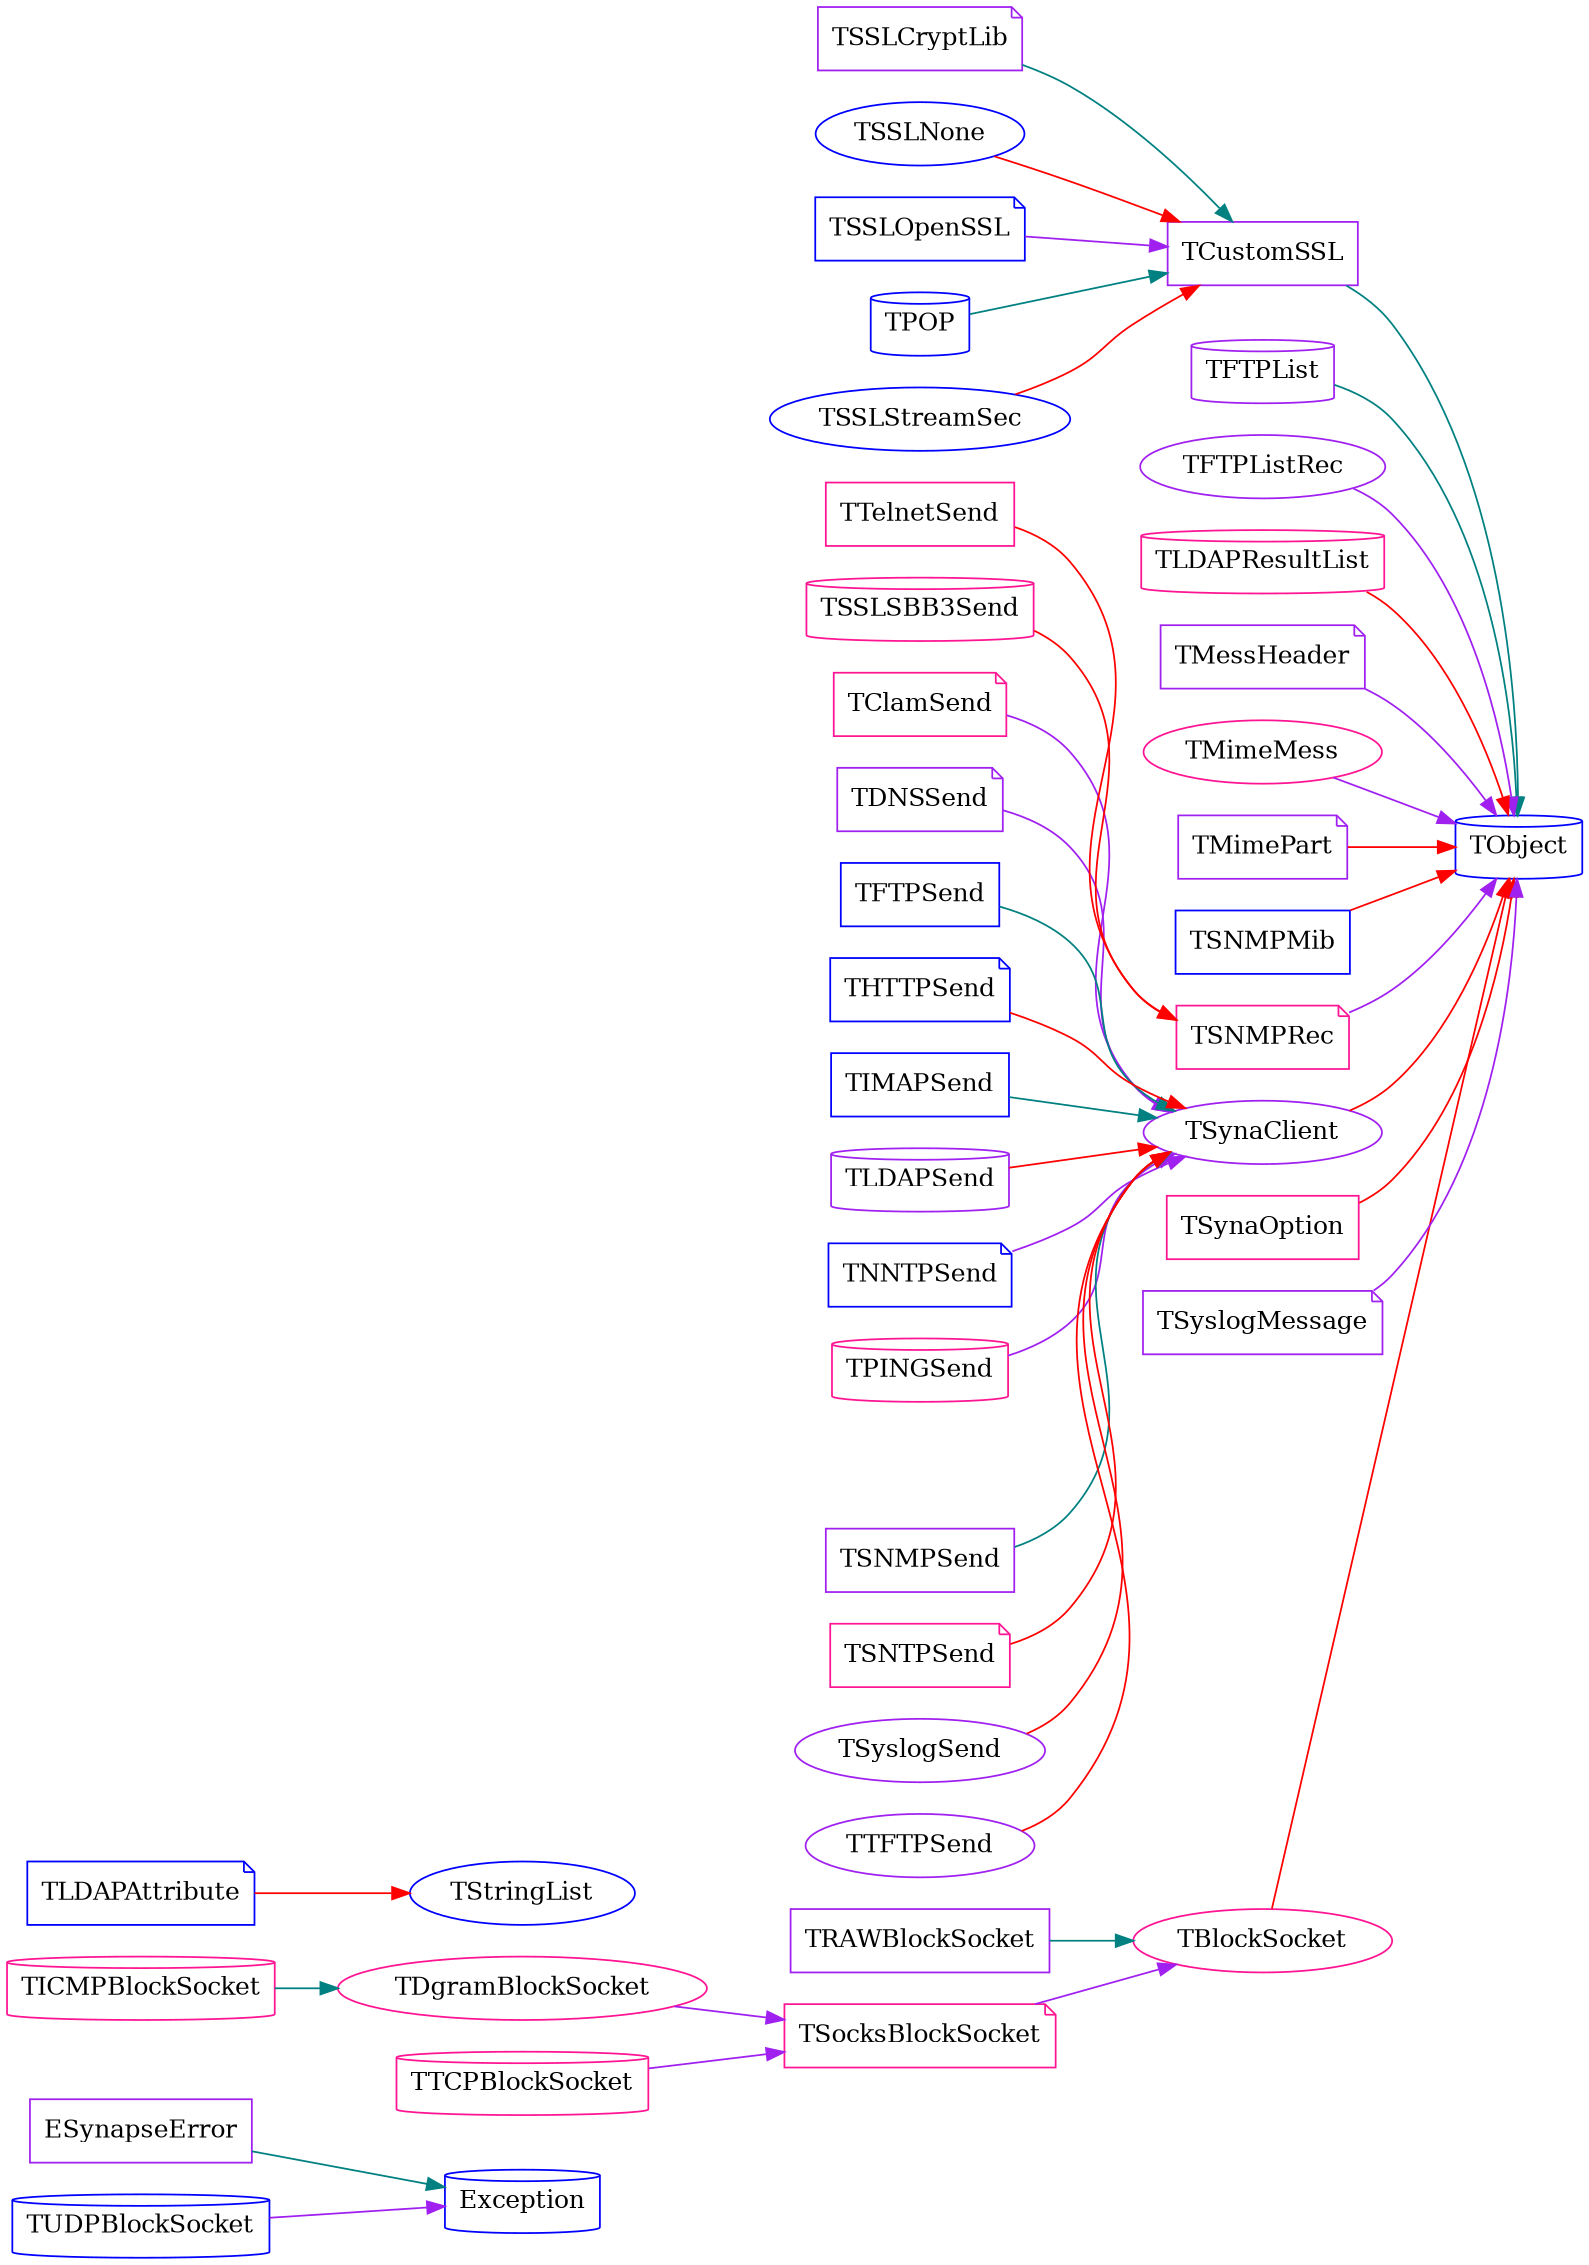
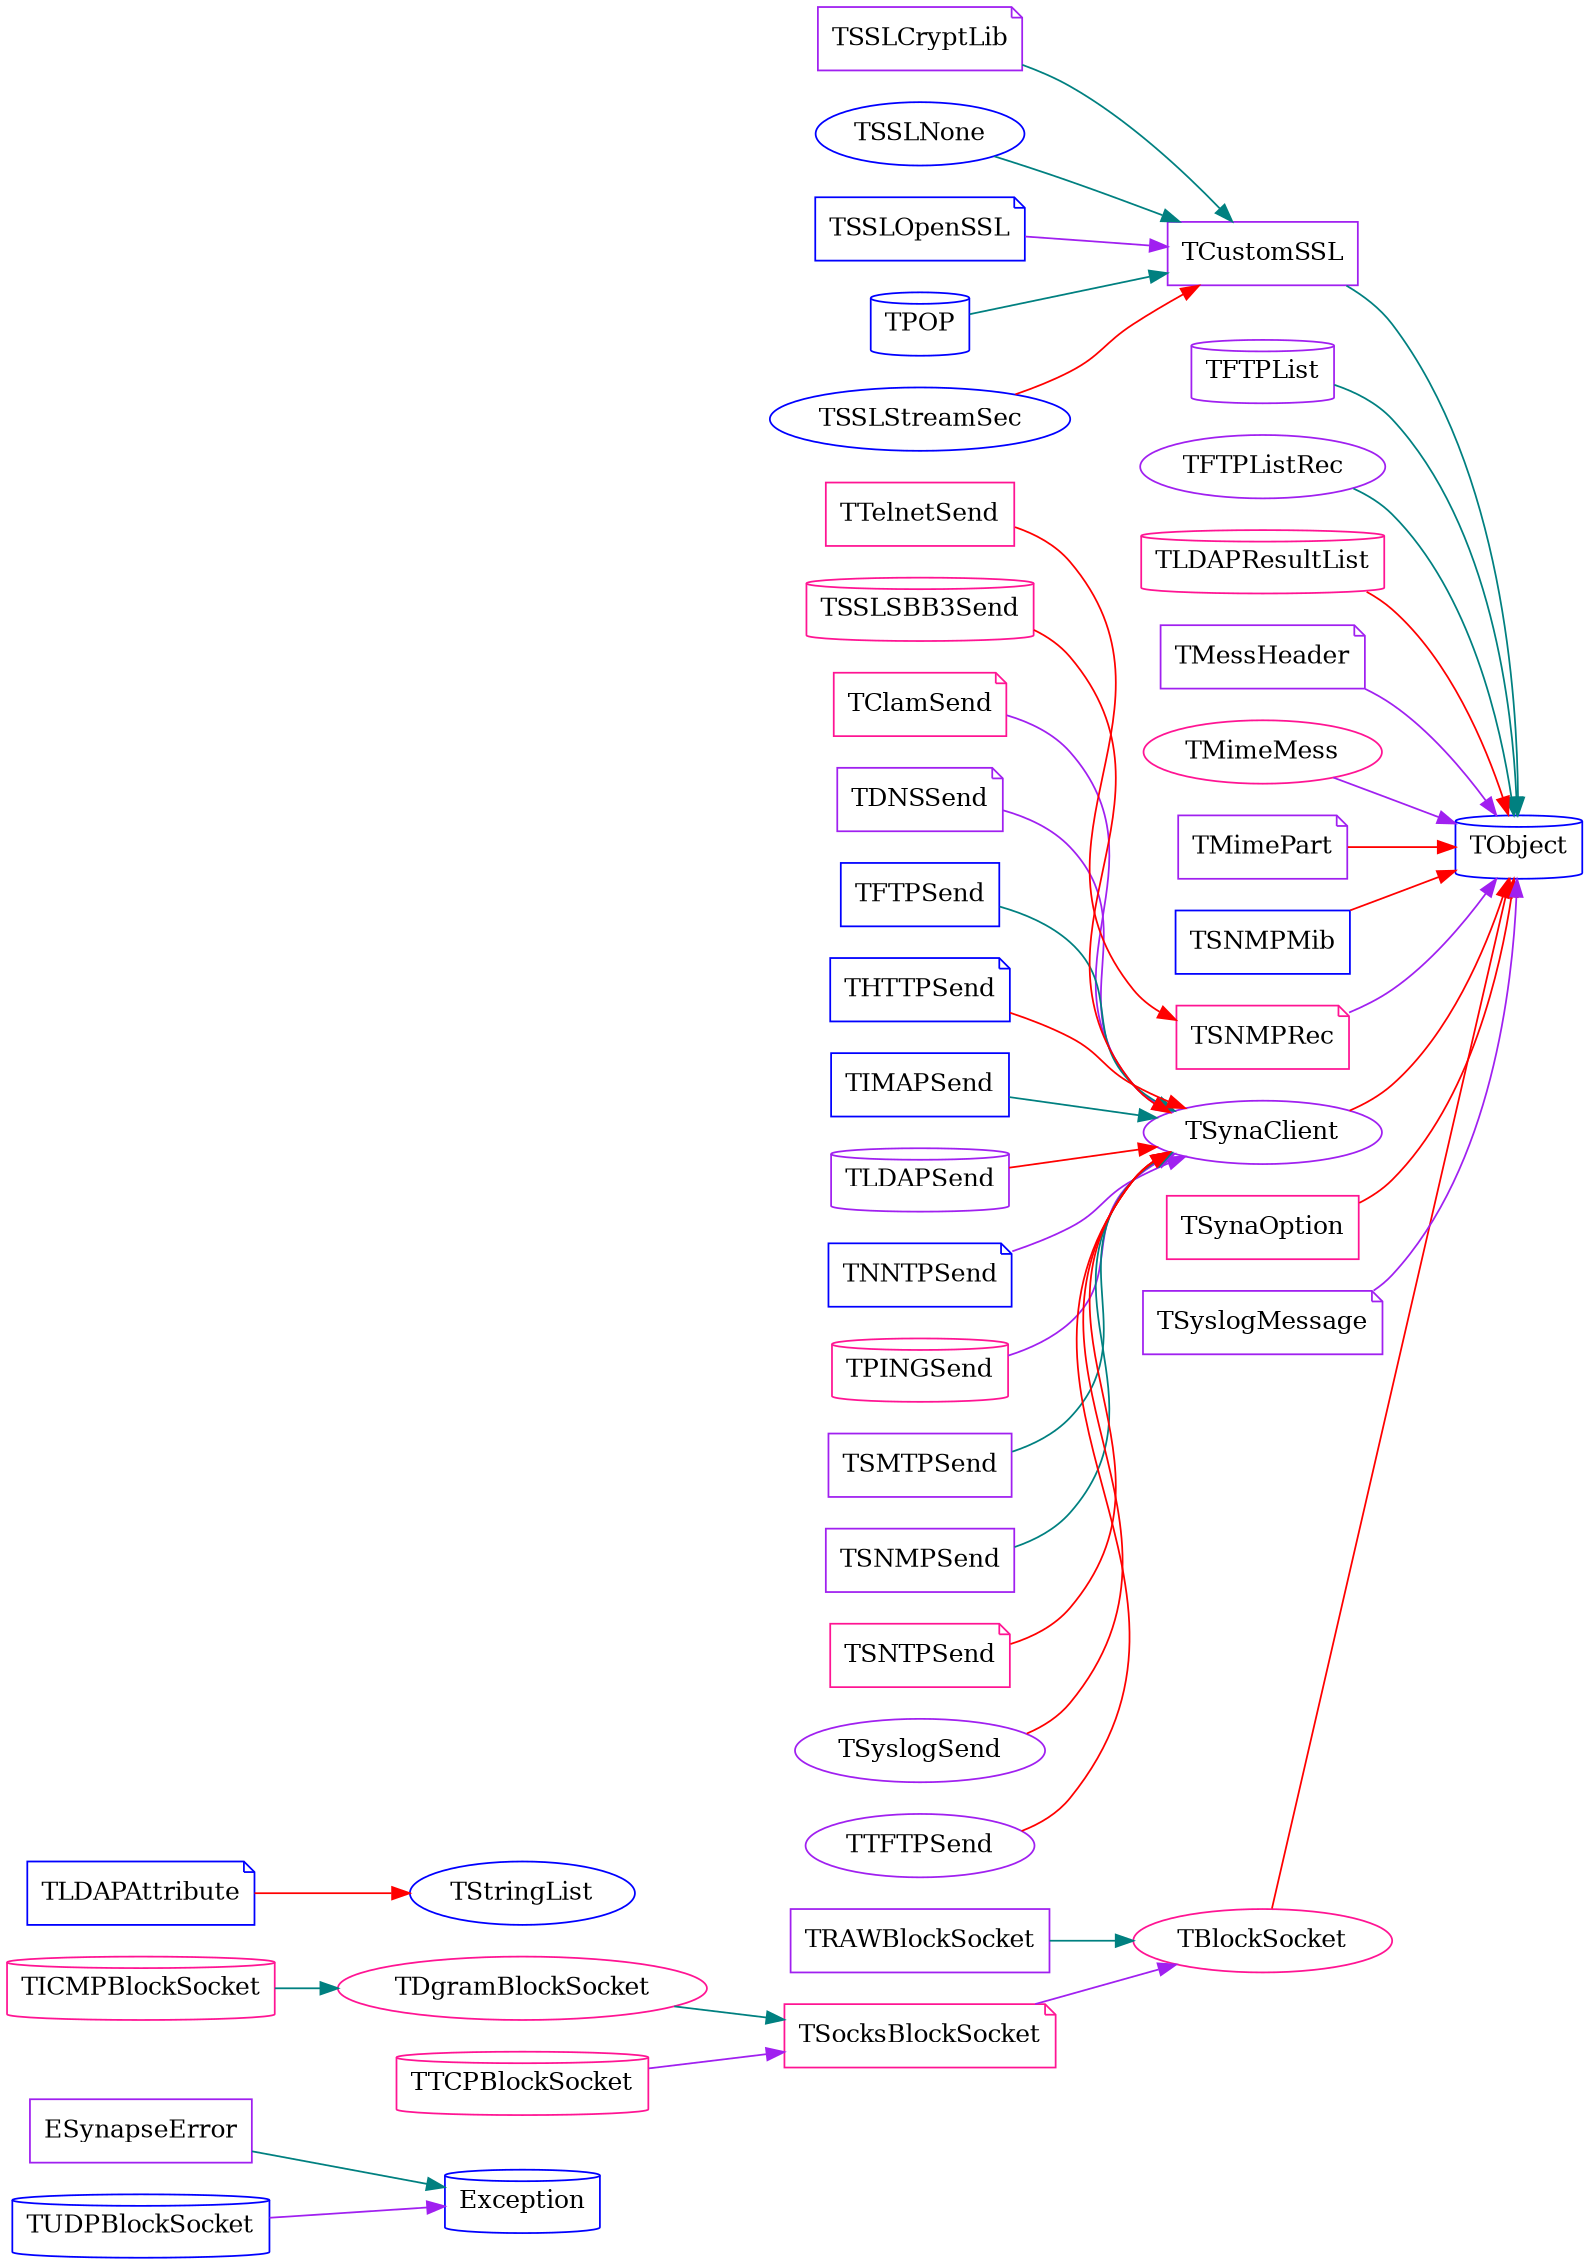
edge "TSSLNone" -> "TCustomSSL": color red -> teal
edge "TFTPListRec" -> "TObject": color purple -> teal
edge "TSSLSBB3Send" -> "TSNMPRec": now "TSSLSBB3Send" -> "TSynaClient"
node "TSMTPSend": added
edge "TDgramBlockSocket" -> "TSocksBlockSocket": color purple -> teal
